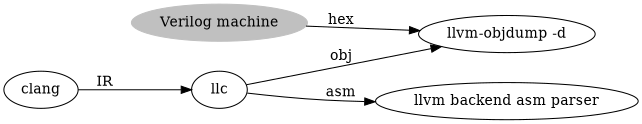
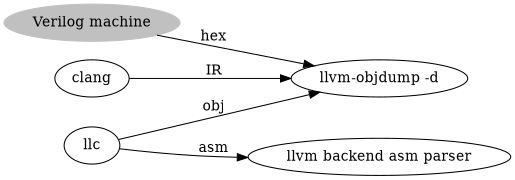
edge "clang" -> "llc": now "clang" -> "llvm-objdump -d"
